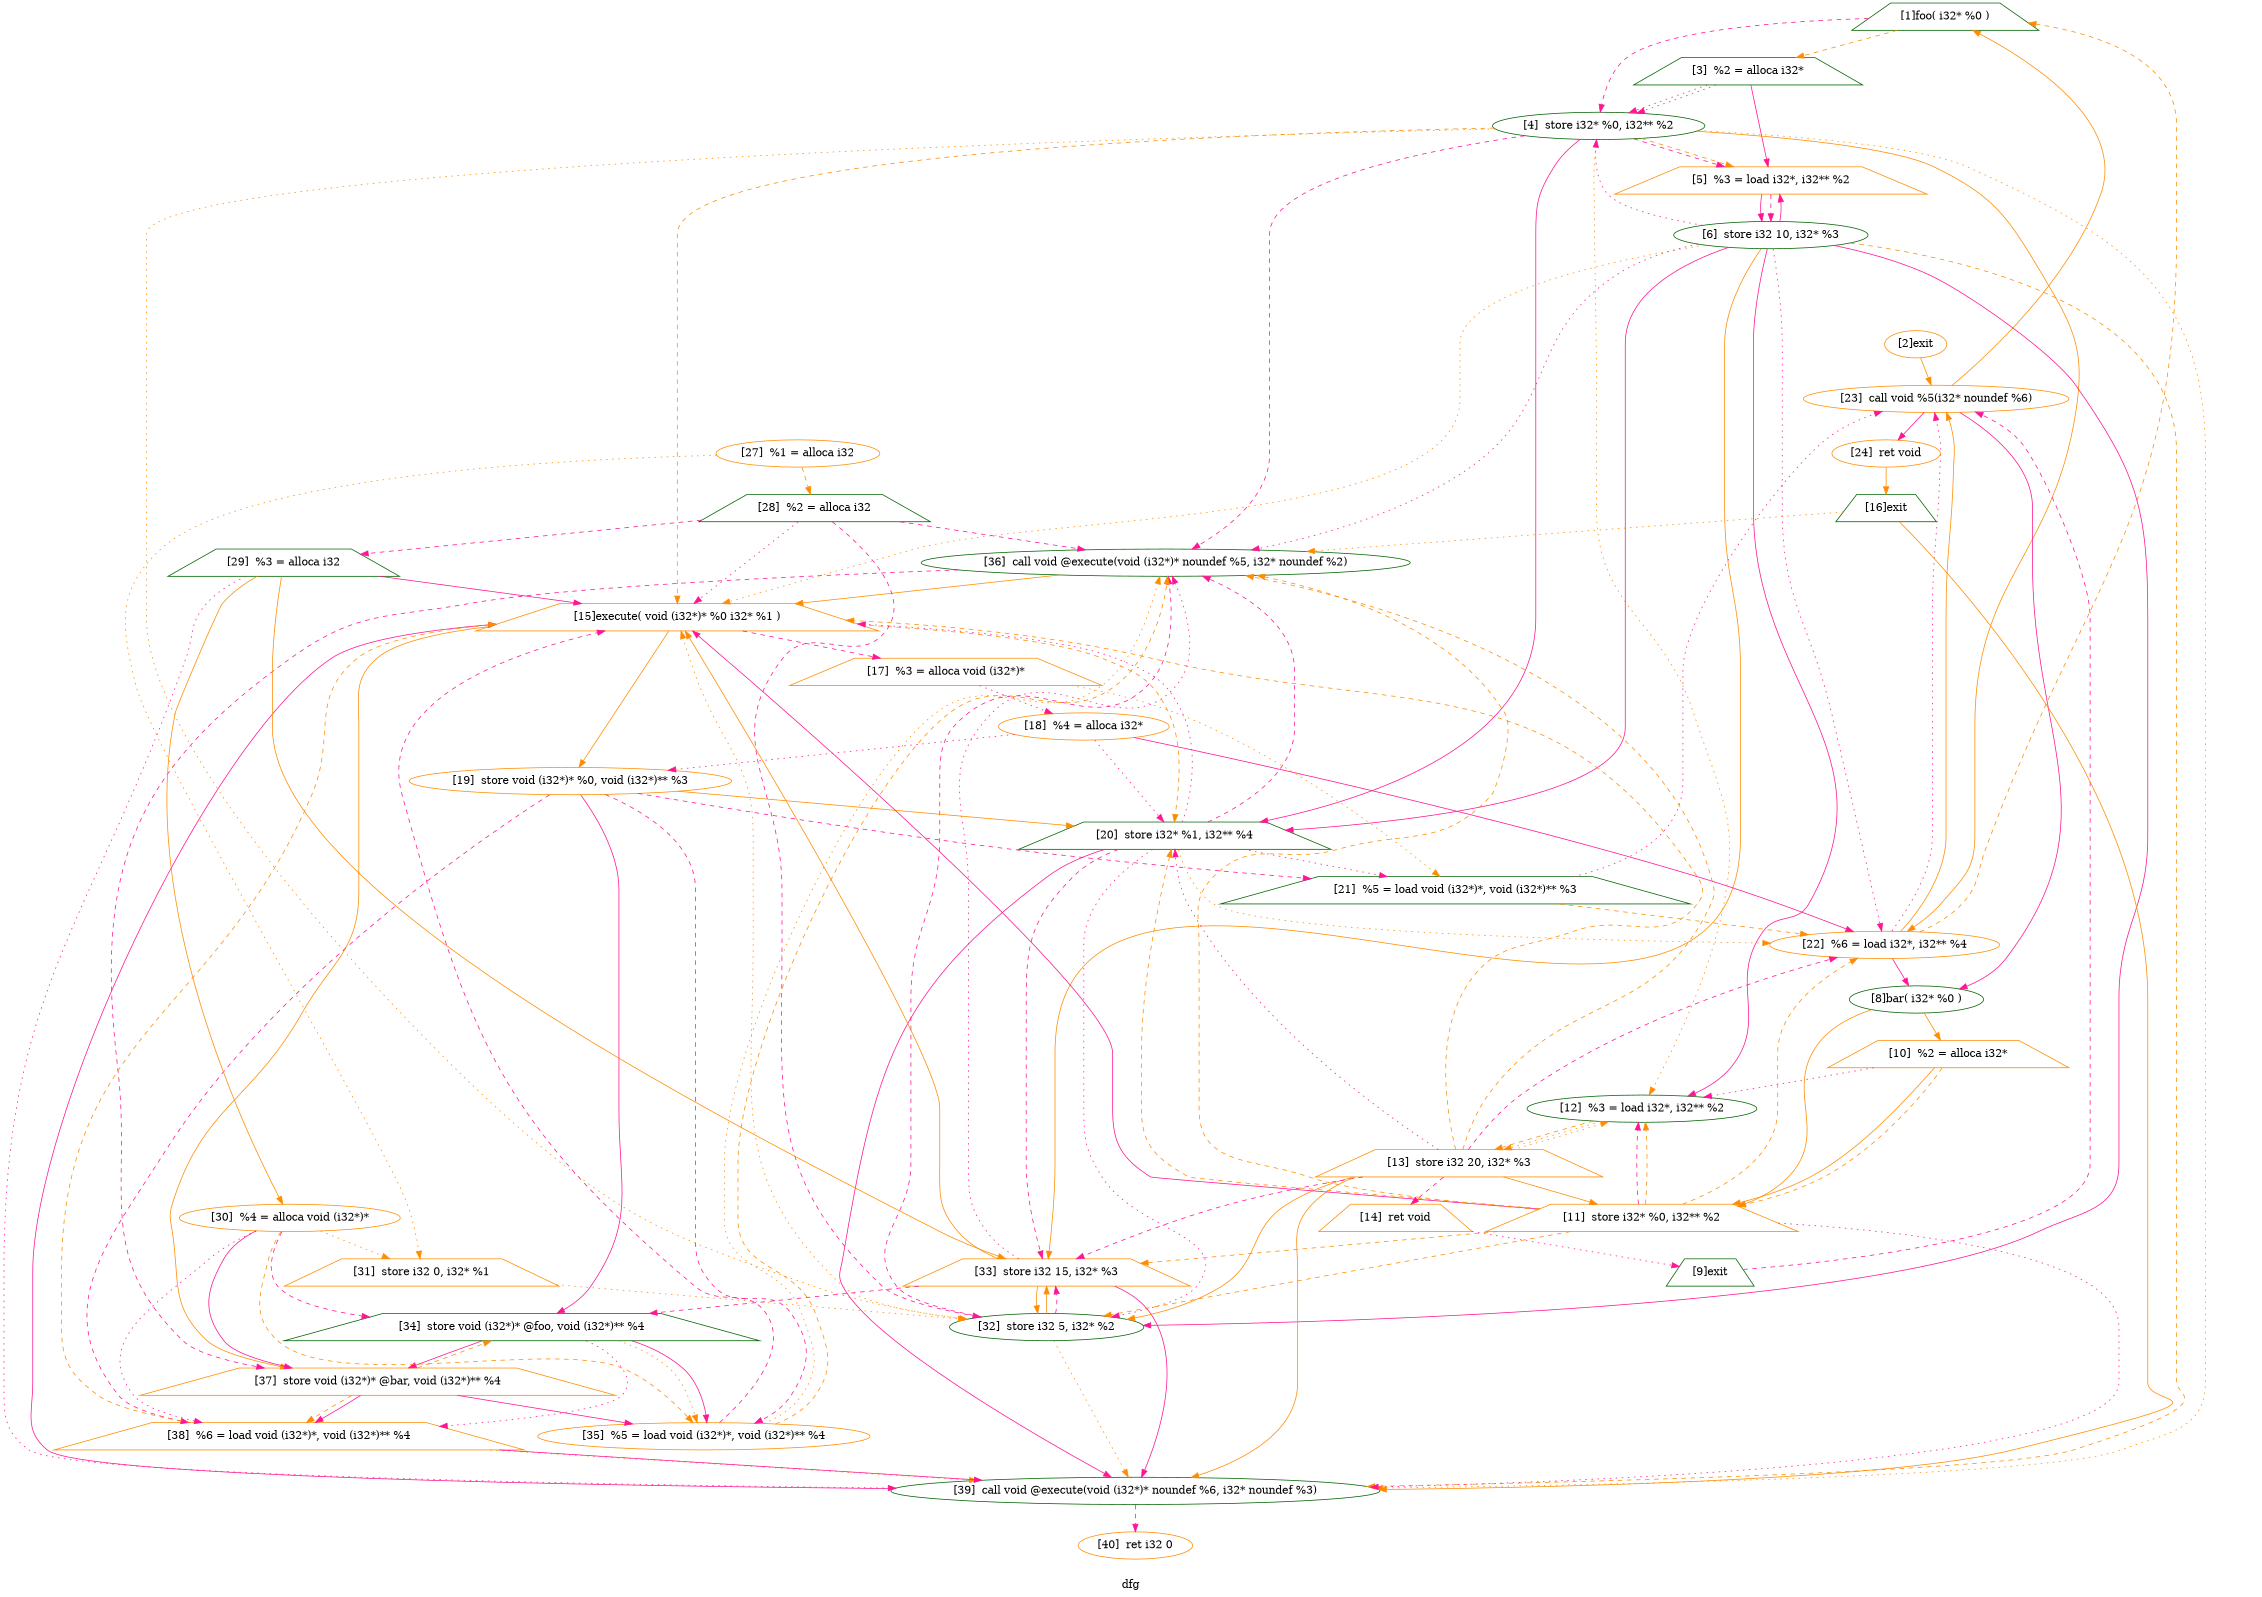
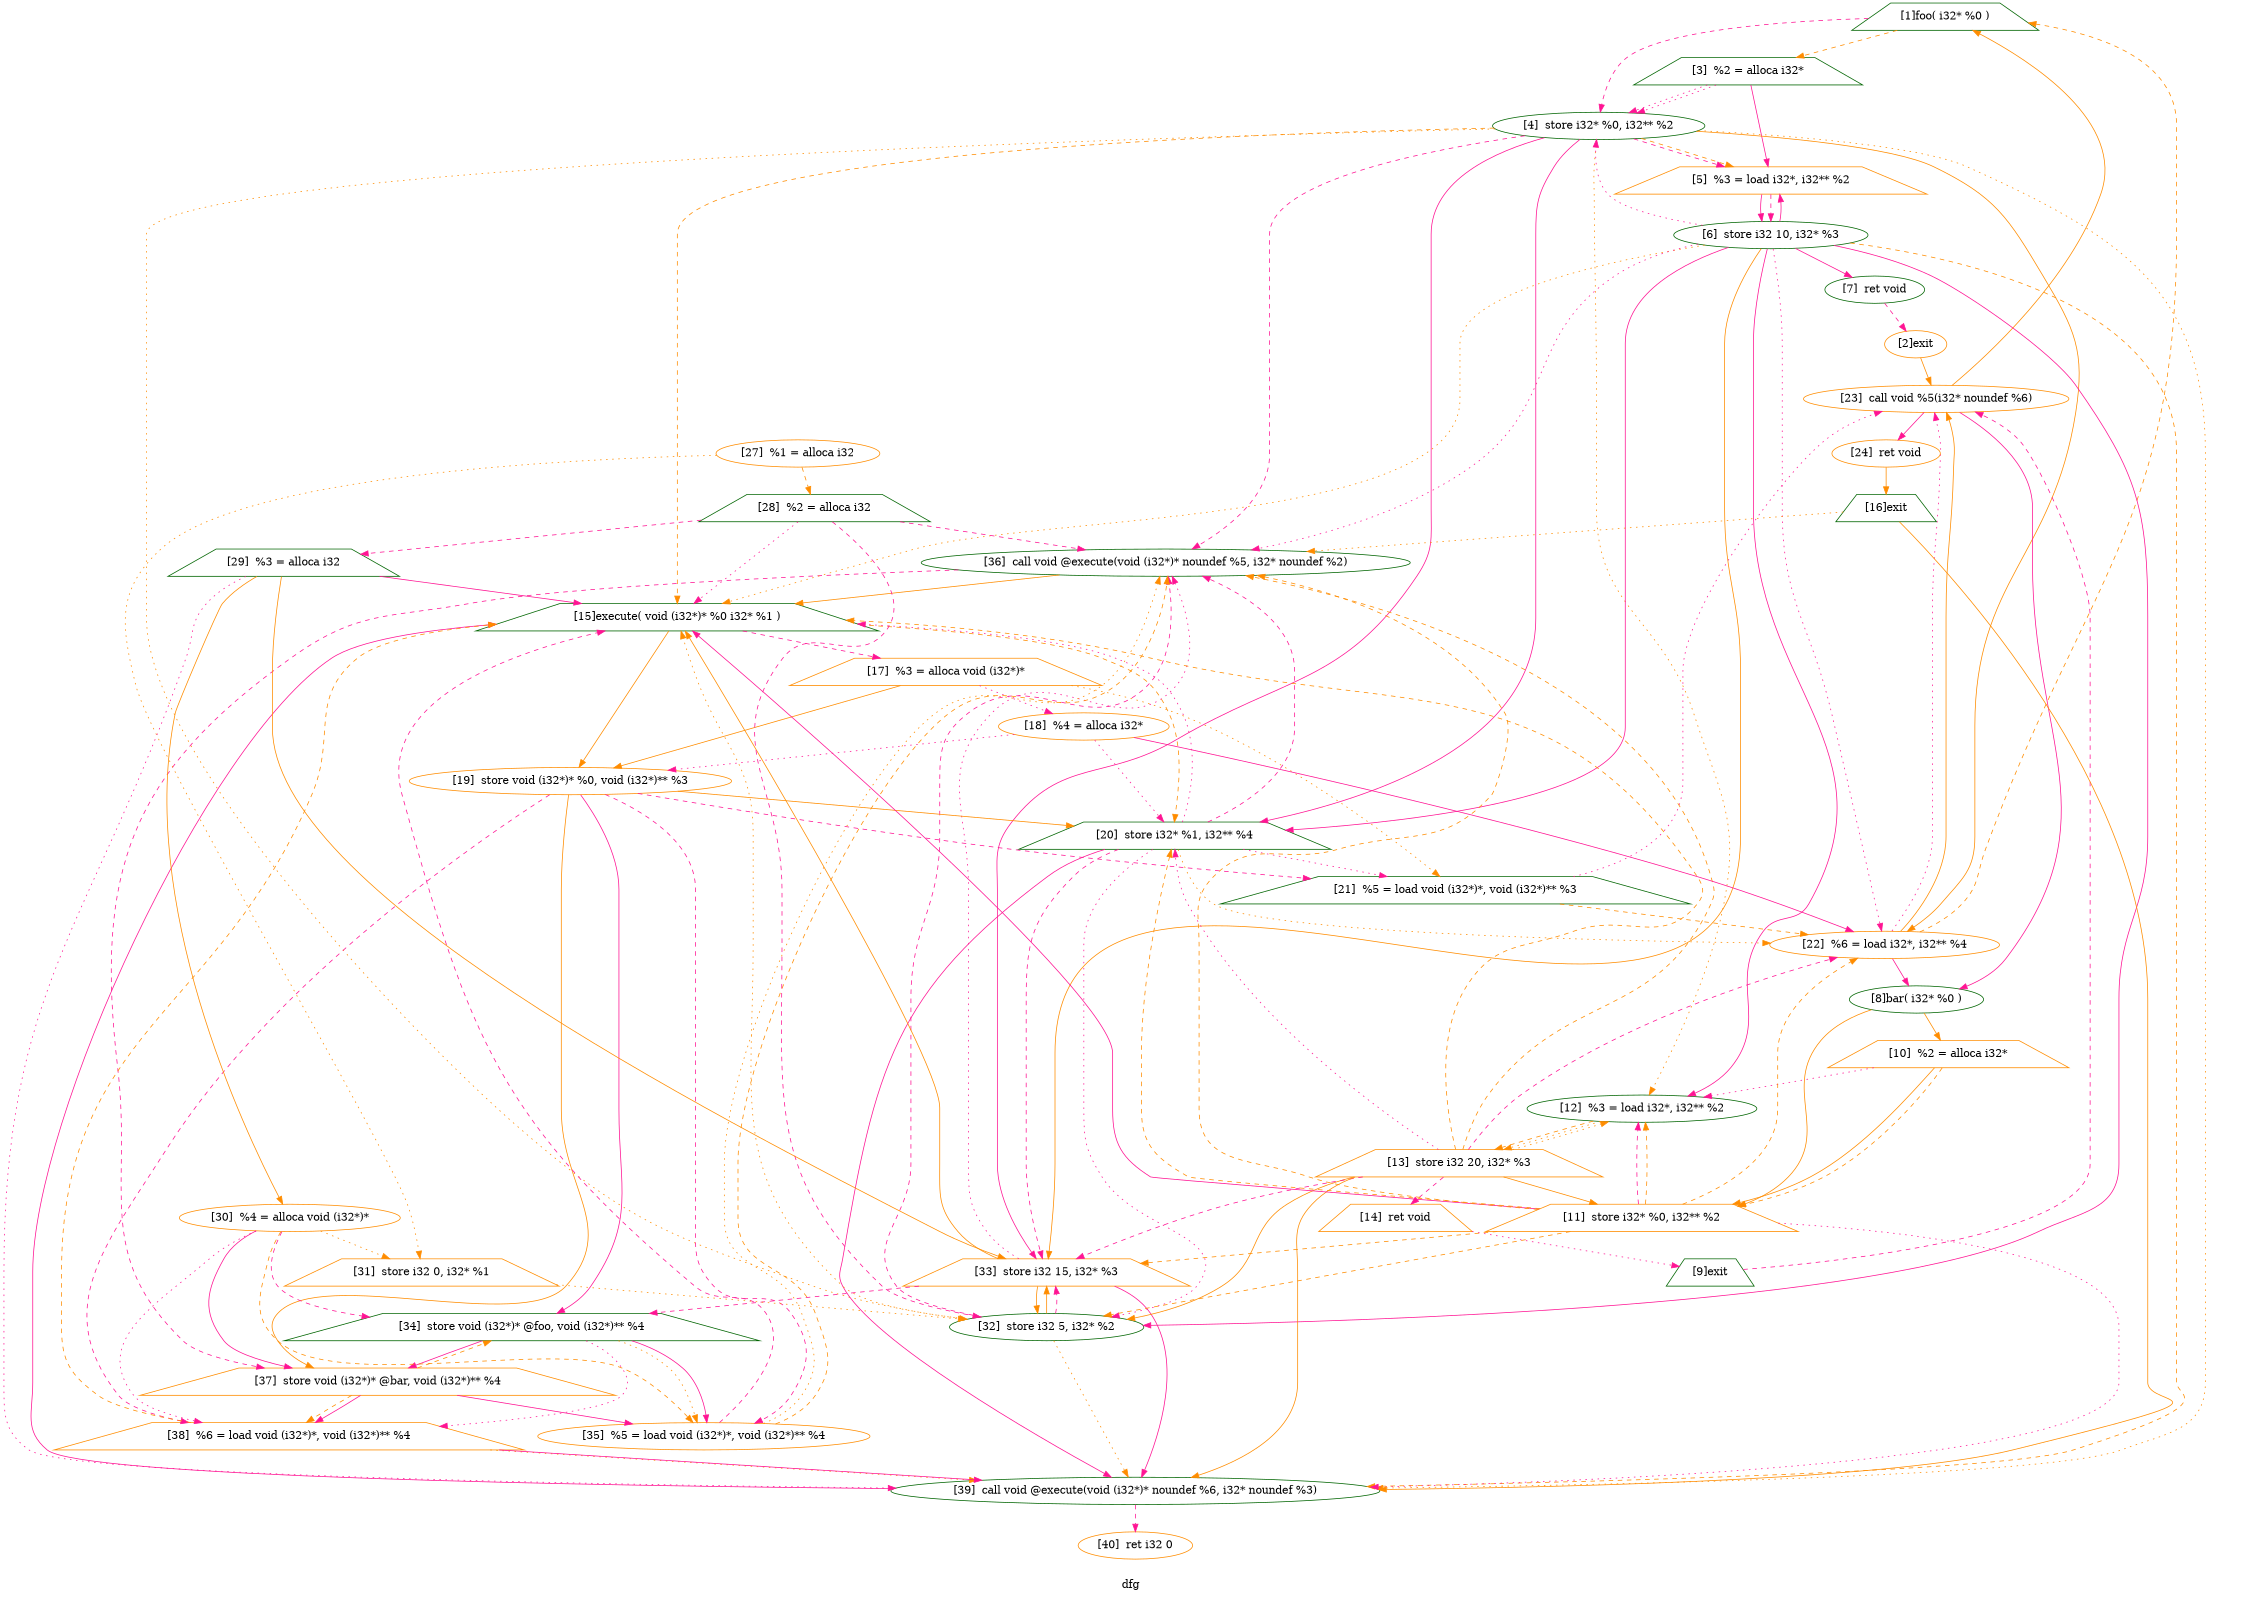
node "[7]  ret void": added
node "[15]execute( void (i32*)* %0 i32* %1 )": color darkorange -> darkgreen
edge "[4]  store i32* %0, i32** %2" -> "[33]  store i32 15, i32* %3": added
edge "[17]  %3 = alloca void (i32*)*" -> "[19]  store void (i32*)* %0, void (i32*)** %3": added
edge "[15]execute( void (i32*)* %0 i32* %1 )" -> "[37]  store void (i32*)* @bar, void (i32*)** %4": now "[19]  store void (i32*)* %0, void (i32*)** %3" -> "[37]  store void (i32*)* @bar, void (i32*)** %4"
